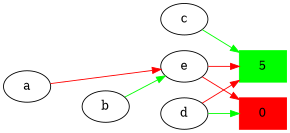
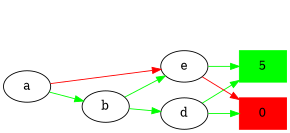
node "c": removed
edge "e" -> "5": color red -> green
edge "d" -> "5": color red -> green
edge "a" -> "b": added
edge "b" -> "d": added
